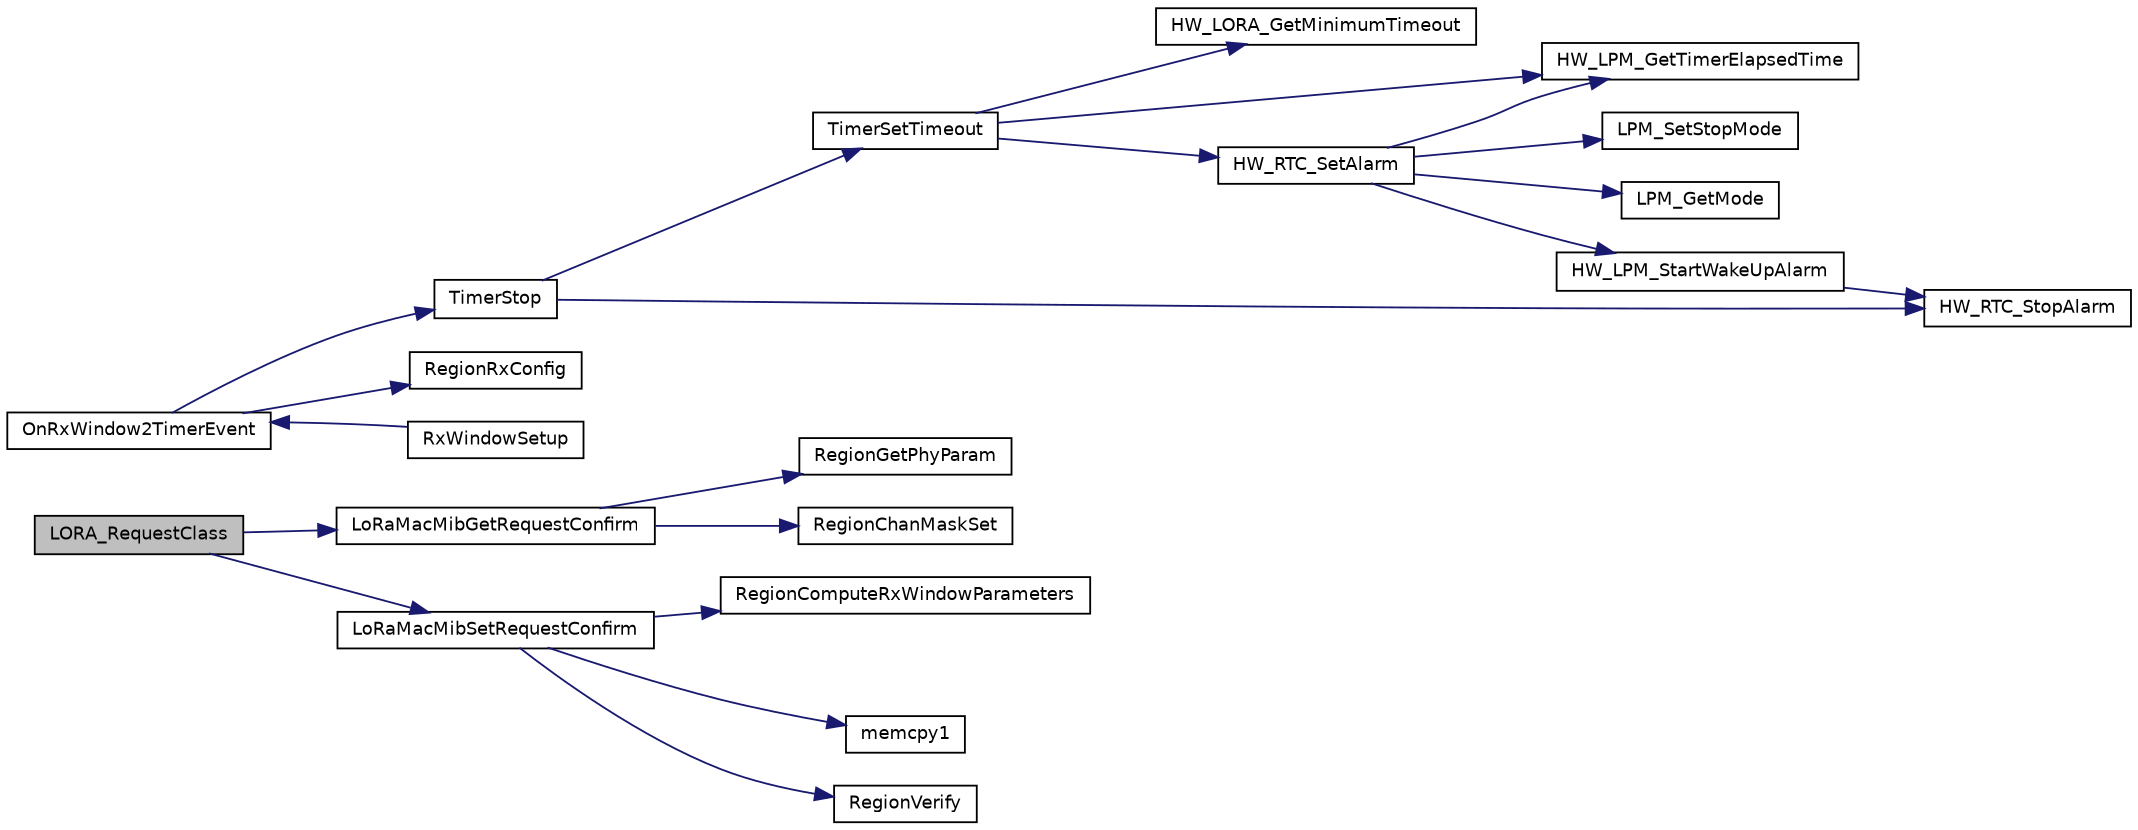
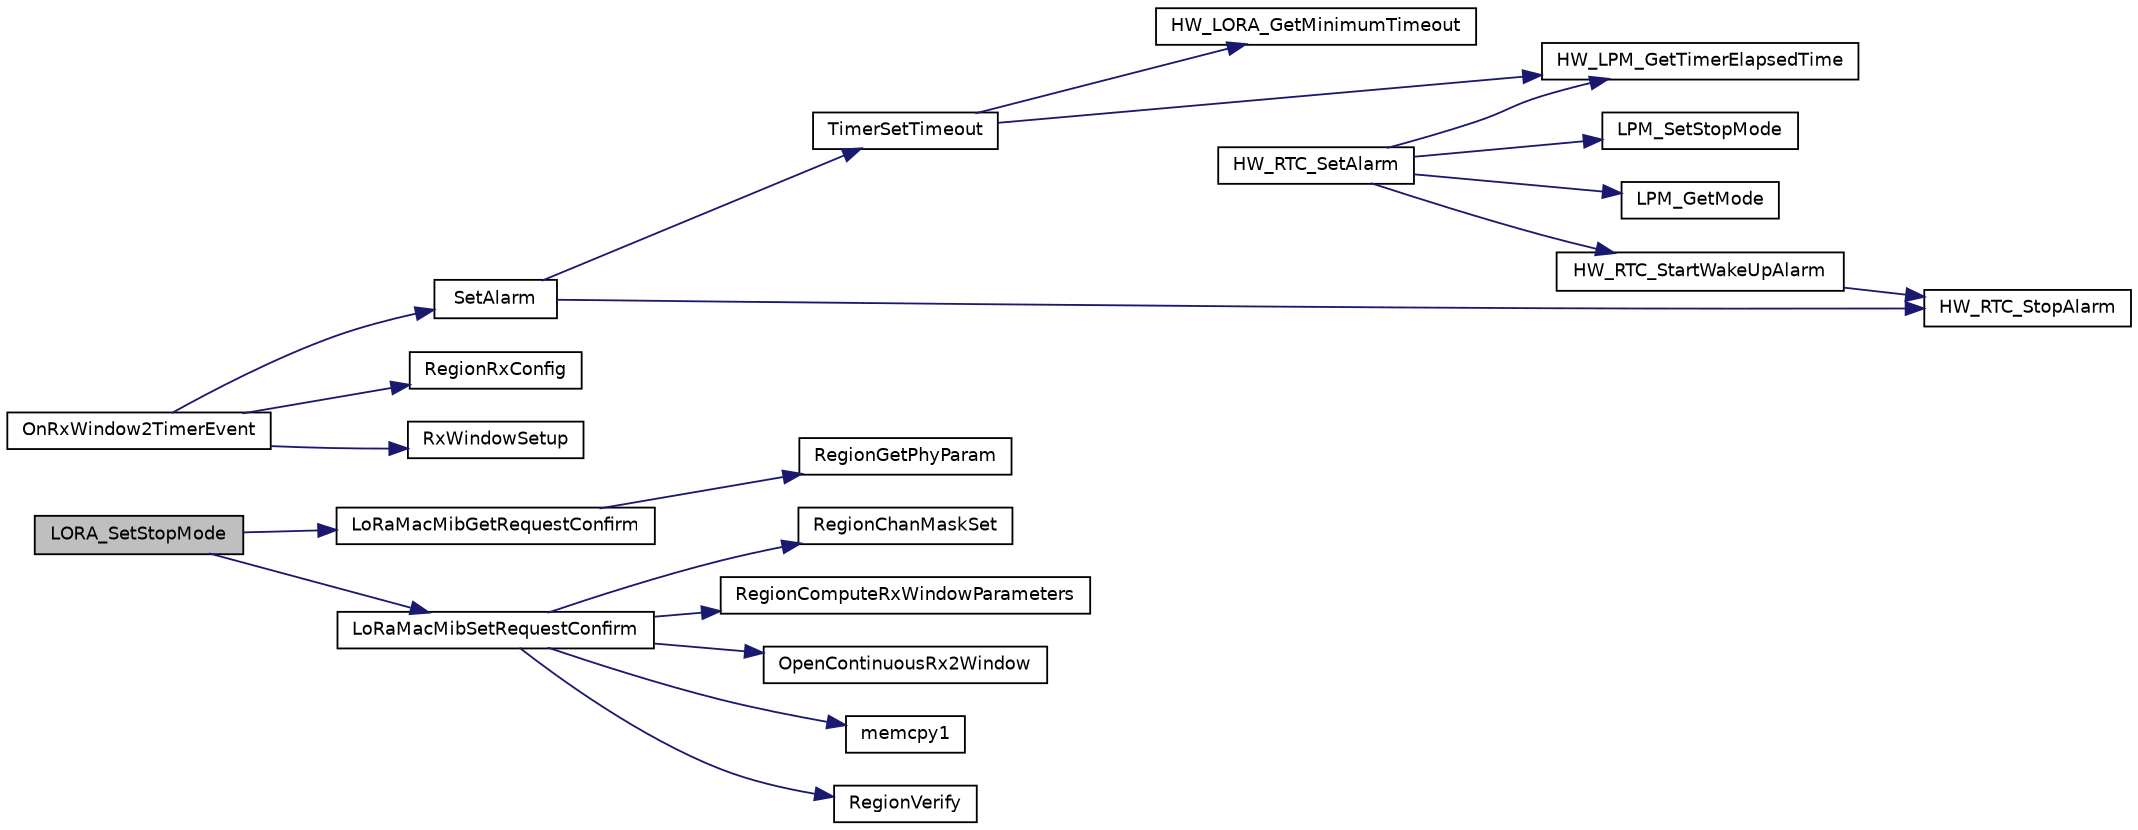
edge "TimerSetTimeout" -> "HW_RTC_SetAlarm": removed
node "HW_LPM_StartWakeUpAlarm": label "HW_LPM_StartWakeUpAlarm" -> "HW_RTC_StartWakeUpAlarm"
node "TimerStop": label "TimerStop" -> "SetAlarm"
edge "RxWindowSetup" -> "OnRxWindow2TimerEvent": reversed
edge "LoRaMacMibGetRequestConfirm" -> "RegionChanMaskSet": now "LoRaMacMibSetRequestConfirm" -> "RegionChanMaskSet"
node "LORA_RequestClass": label "LORA_RequestClass" -> "LORA_SetStopMode"
node "OpenContinuousRx2Window": added
